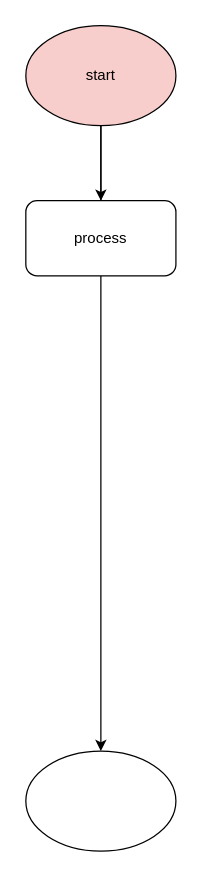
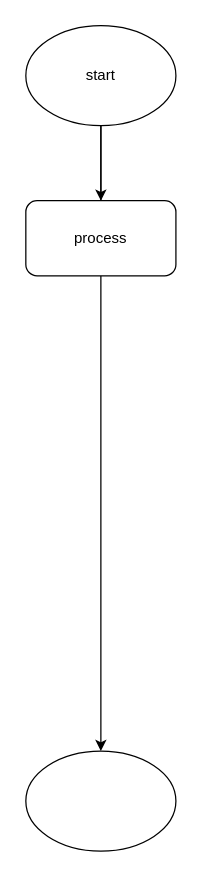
node "start": fillcolor #f8cecc -> #ffffff
